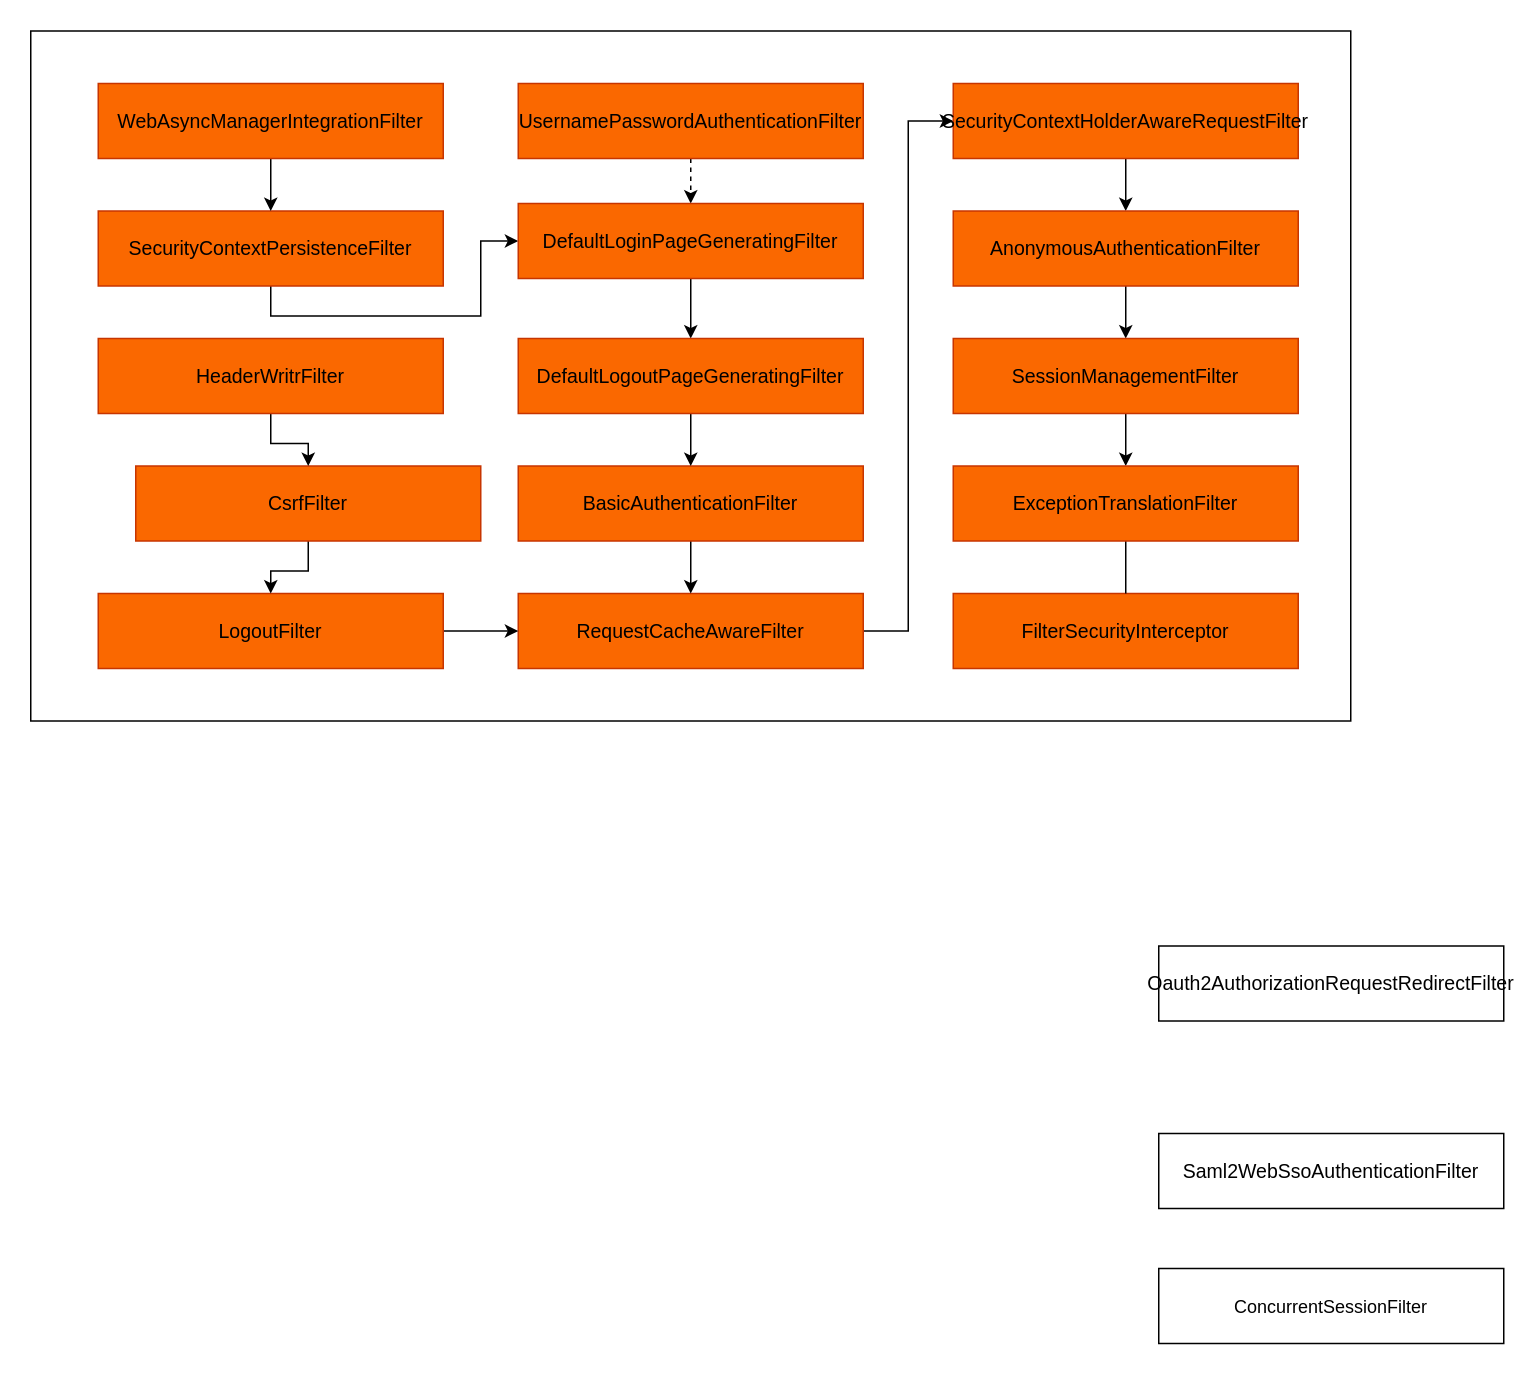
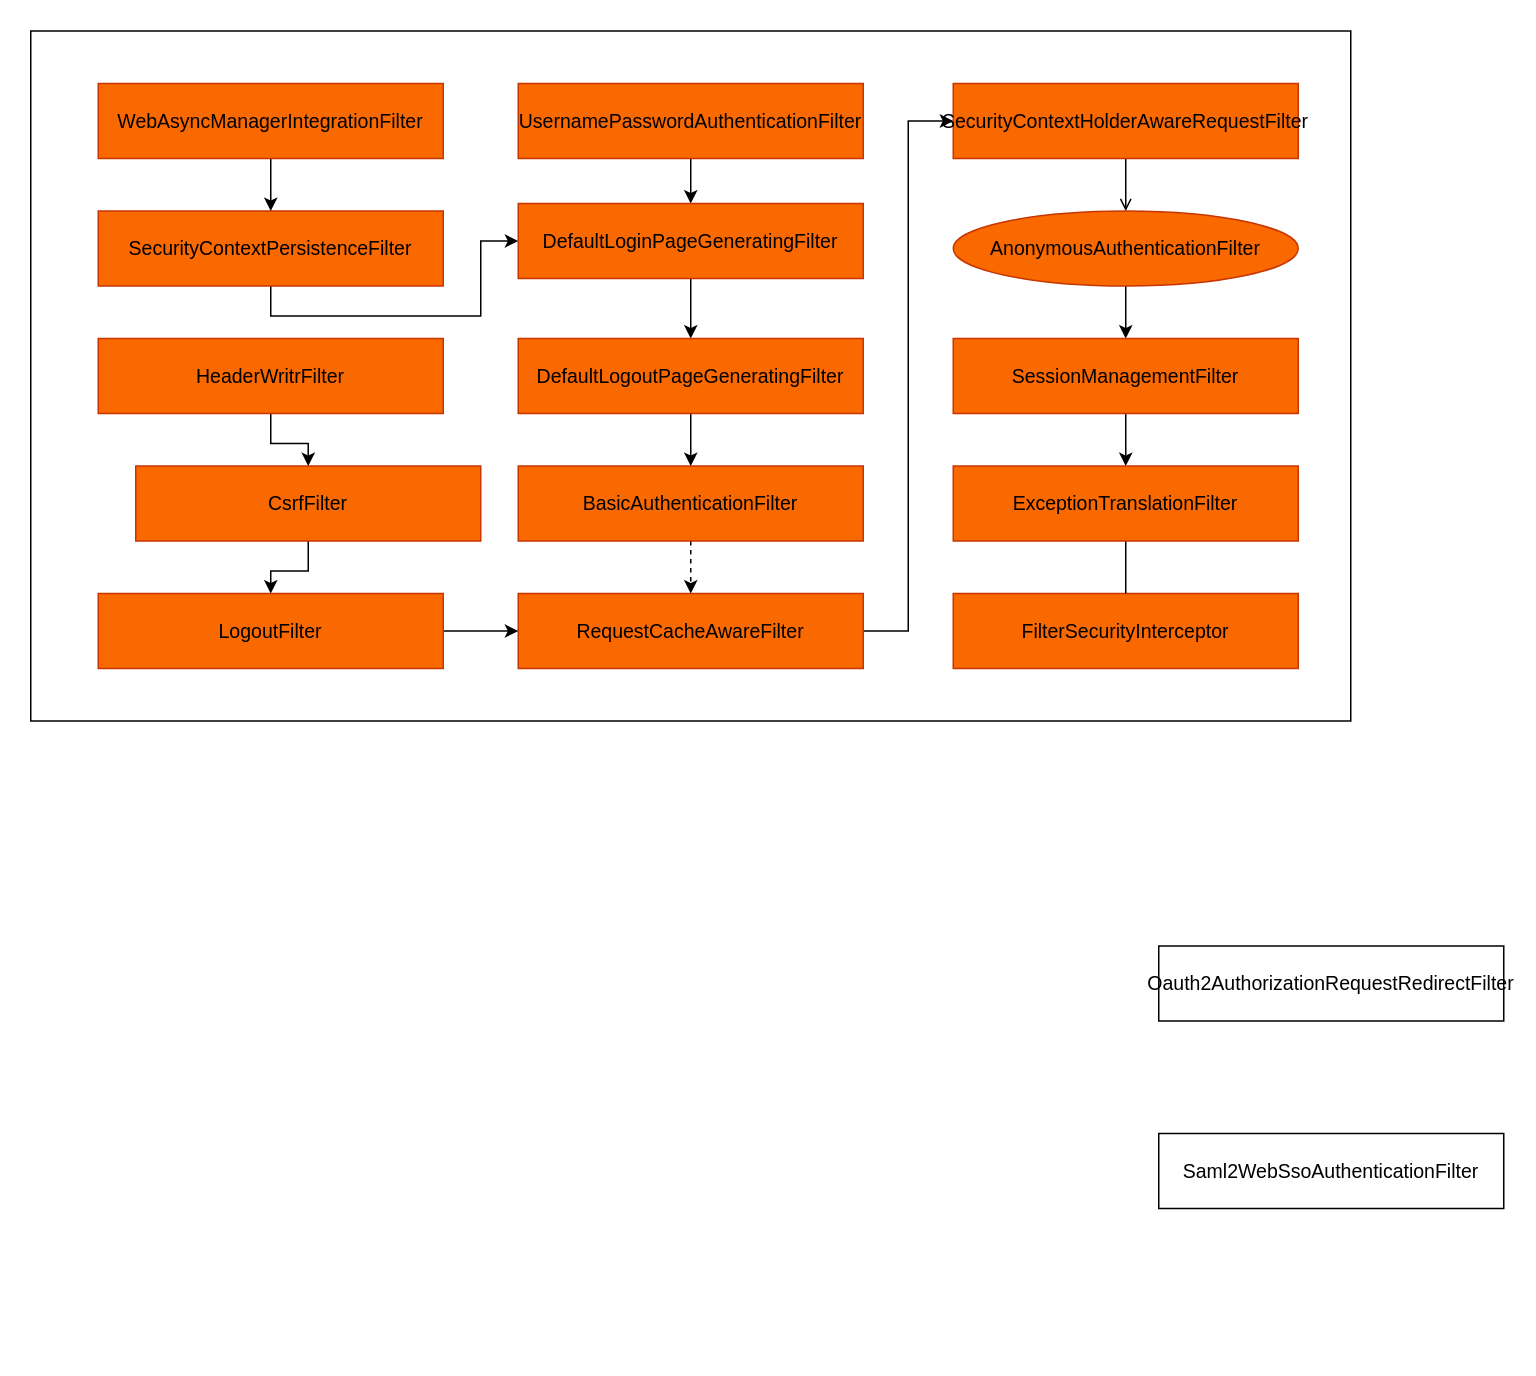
edge "UsernamePasswordAuthenticationFilter" -> "DefaultLoginPageGeneratingFilter": style dashed -> solid
edge "SecurityContextHolderAwareRequestFilter" -> "AnonymousAuthenticationFilter": arrowhead classic -> open
node "AnonymousAuthenticationFilter": shape rectangle -> ellipse
edge "BasicAuthenticationFilter" -> "RequestCacheAwareFilter": style solid -> dashed
node "ConcurrentSessionFilter": removed
